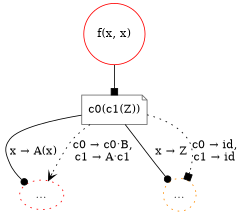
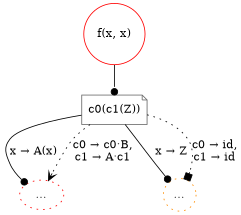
edge "f(x, x)" -> "c0(c1(Z))": arrowhead box -> dot
